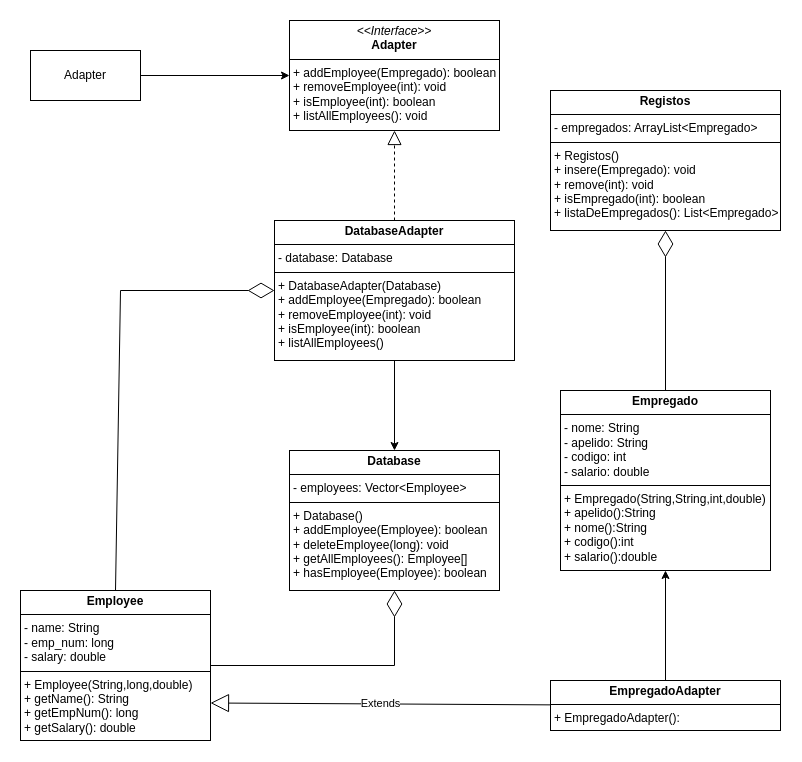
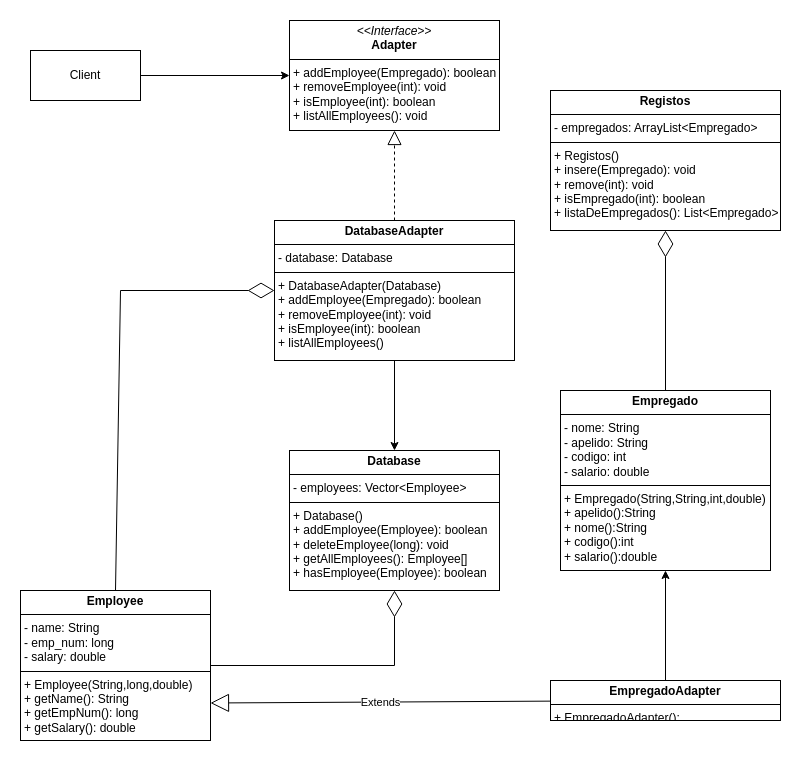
node "Adapter": label "Adapter" -> "Client"
node "EmpregadoAdapter + EmpregadoAdapter():": size 230x50 -> 230x40
